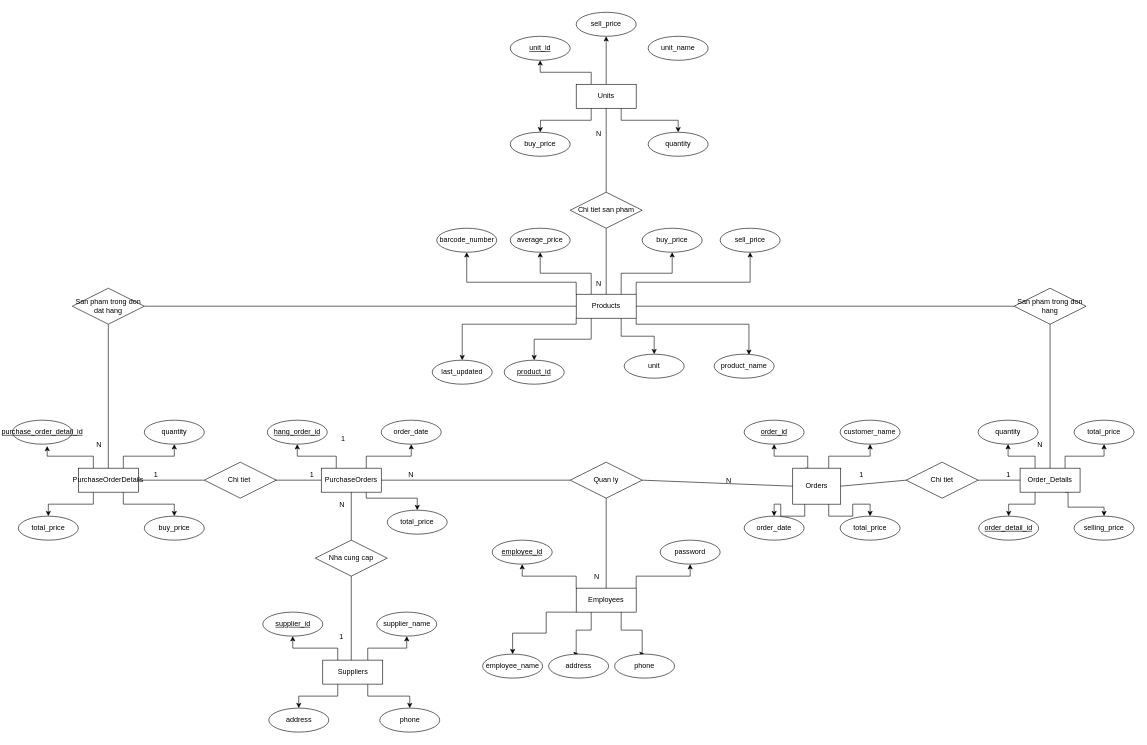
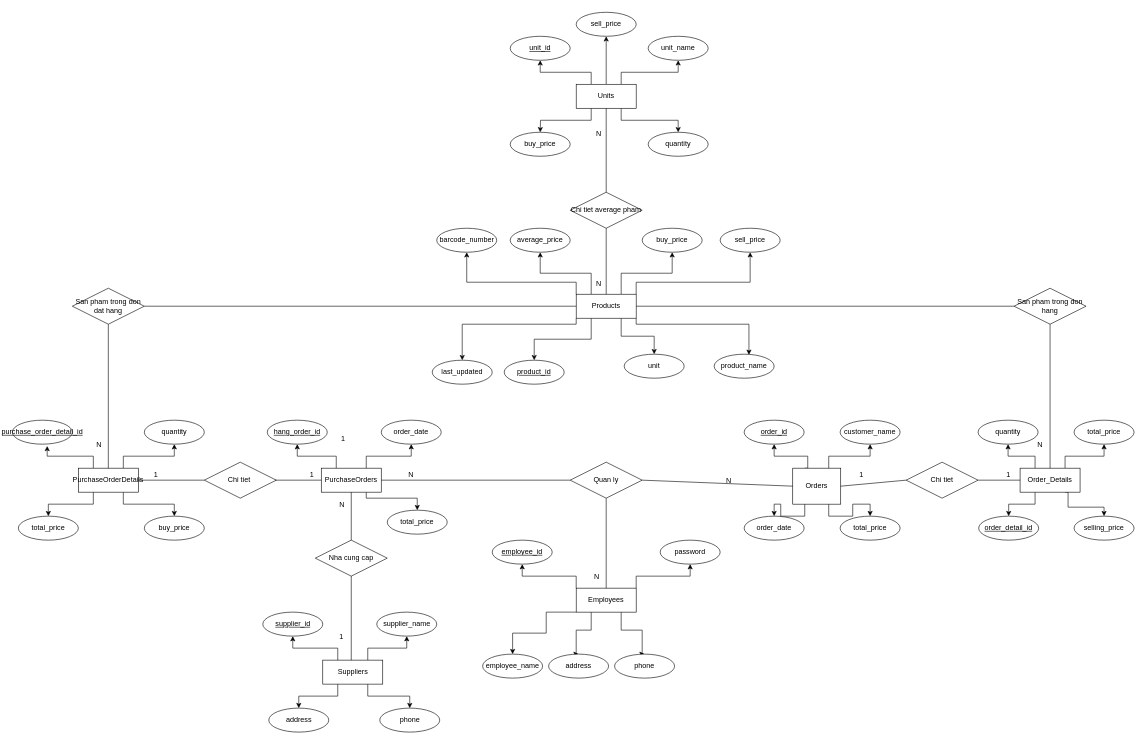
edge "Units" -> "unit_name": added
node "Chi tiet san pham": label "Chi tiet san pham" -> "Chi tiet average pham"
